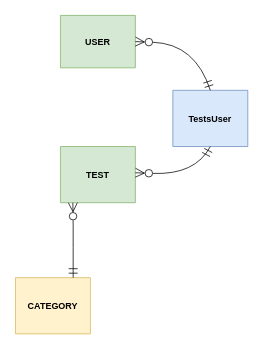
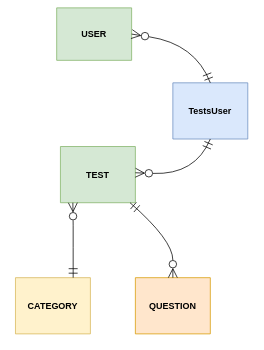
node "USER": moved (98, 42) -> (94, 34)
node "TestsUser": moved (210, 119) -> (210, 111)
edge "TEST" -- "QUESTION": added
node "QUESTION": added
